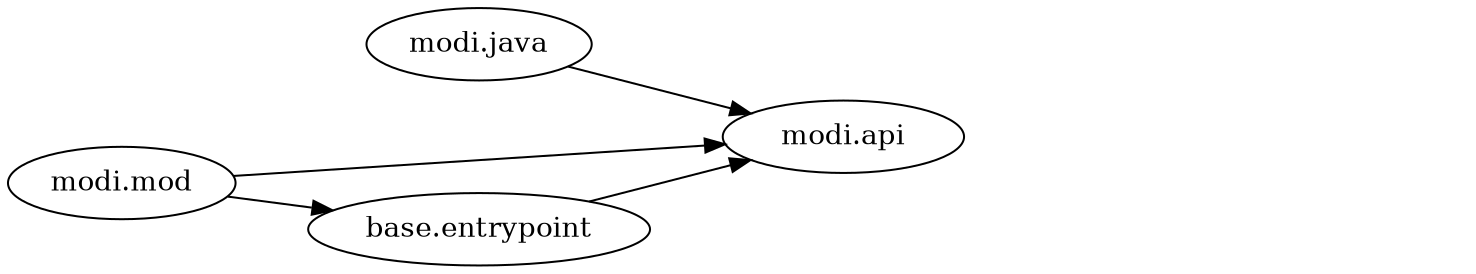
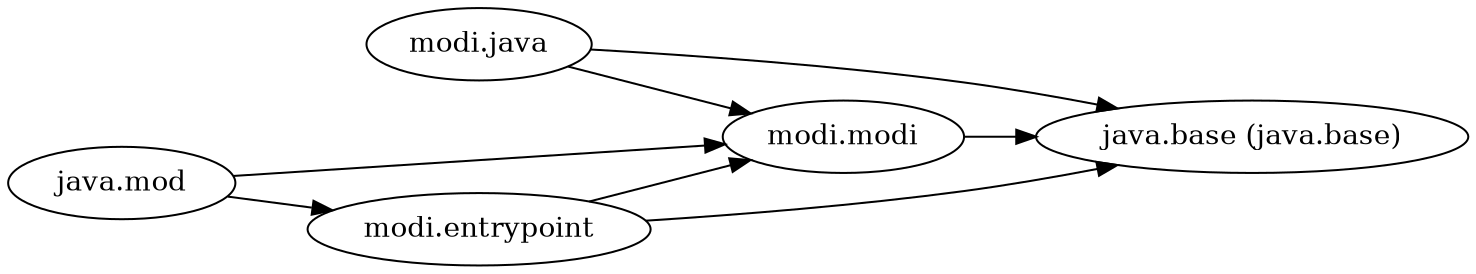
node "modi.api": label "modi.api" -> "modi.modi"
node "java.base (java.base)": added
node "modi.mod": label "modi.mod" -> "java.mod"
node "base.entrypoint": label "base.entrypoint" -> "modi.entrypoint"
